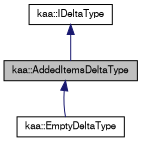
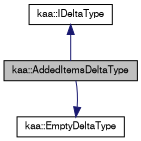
edge "kaa::EmptyDeltaType" -> "kaa::AddedItemsDeltaType": reversed
